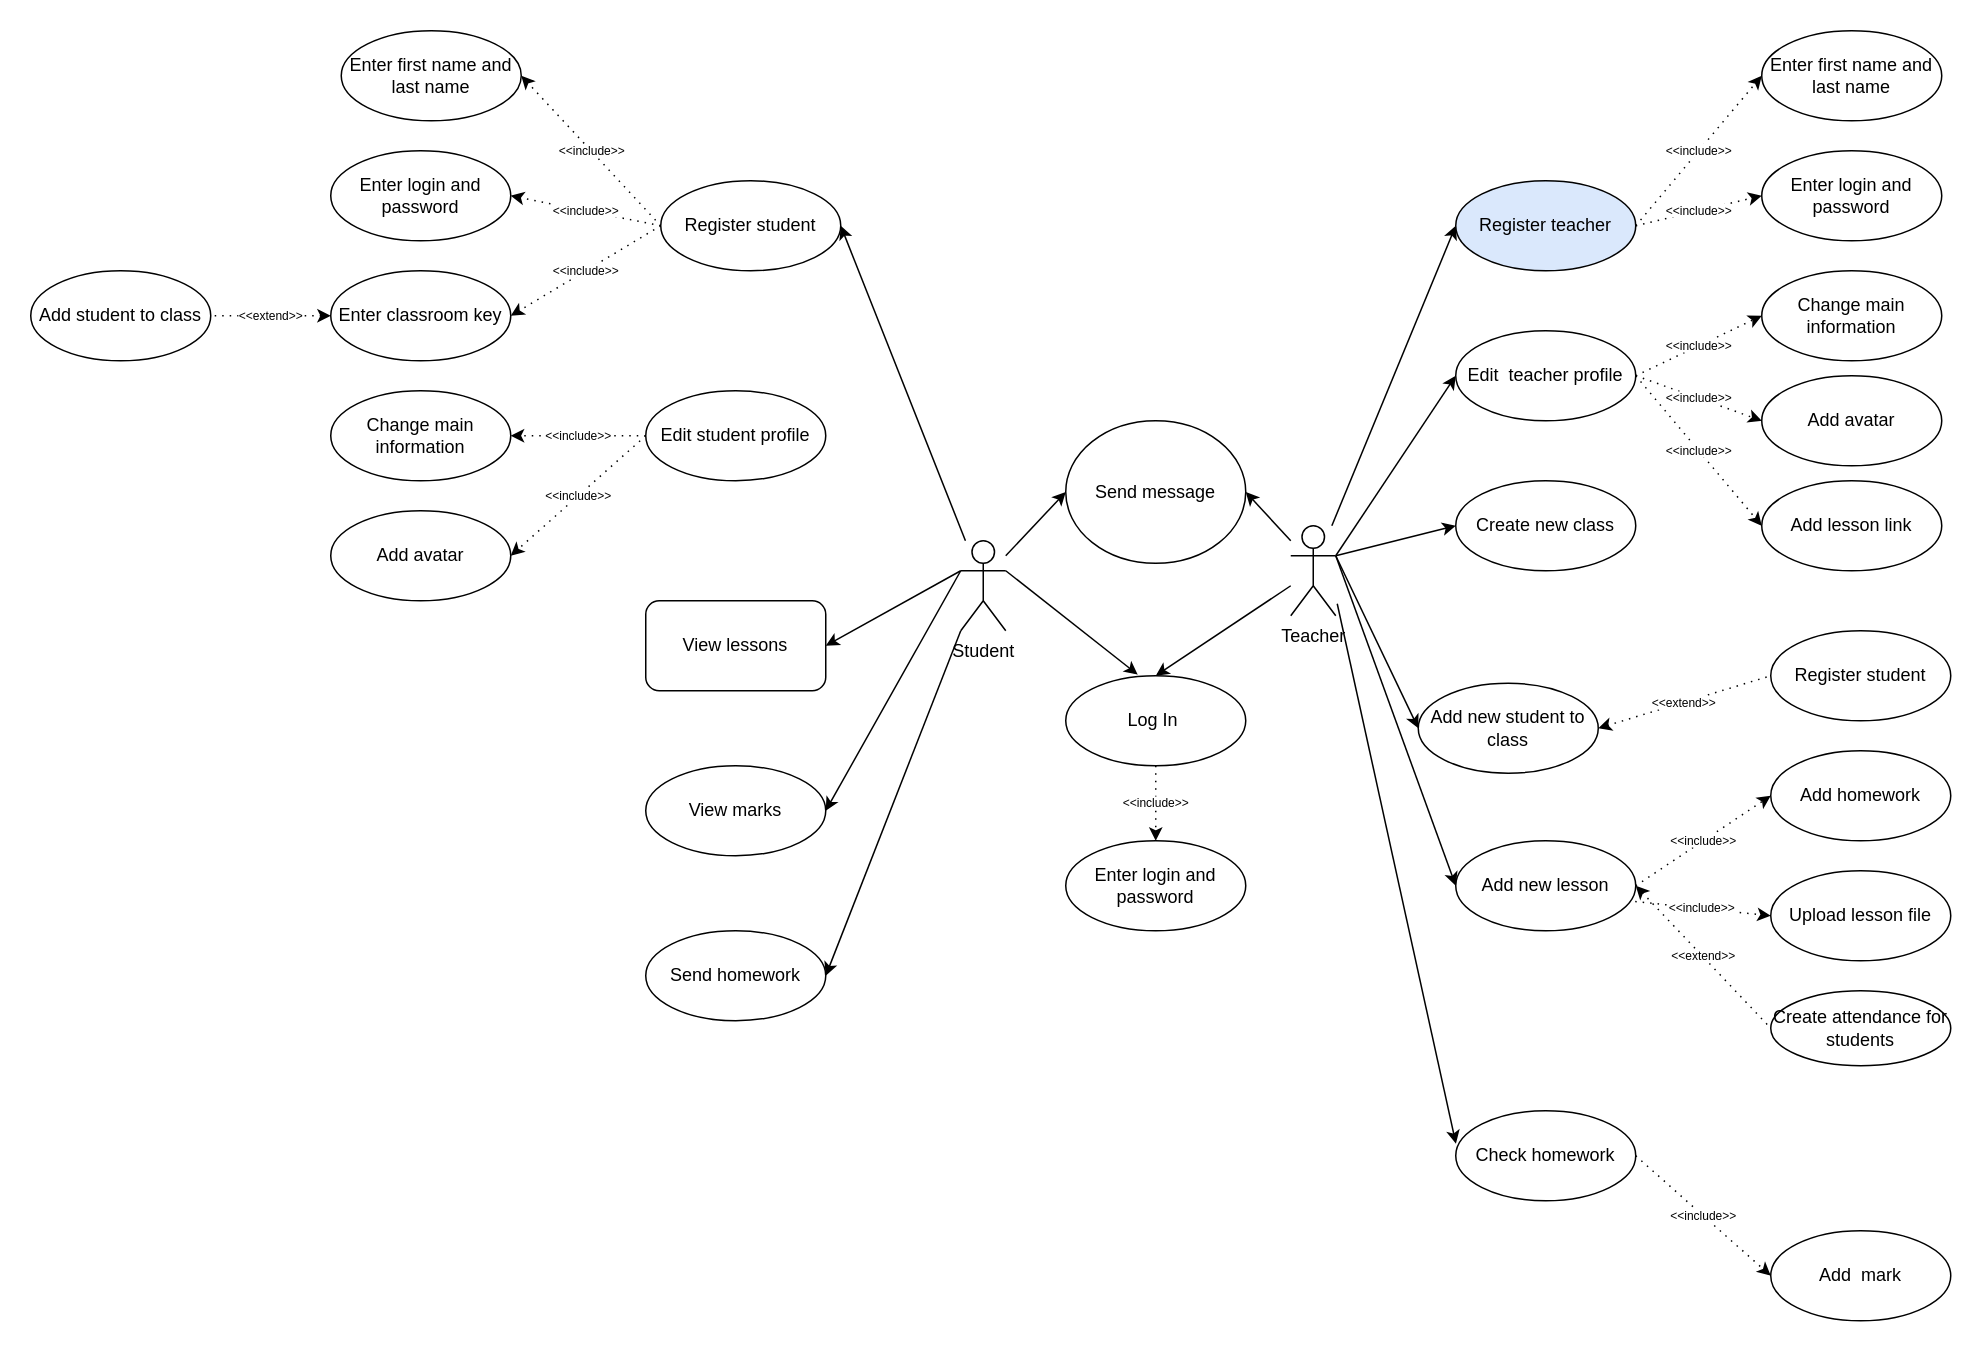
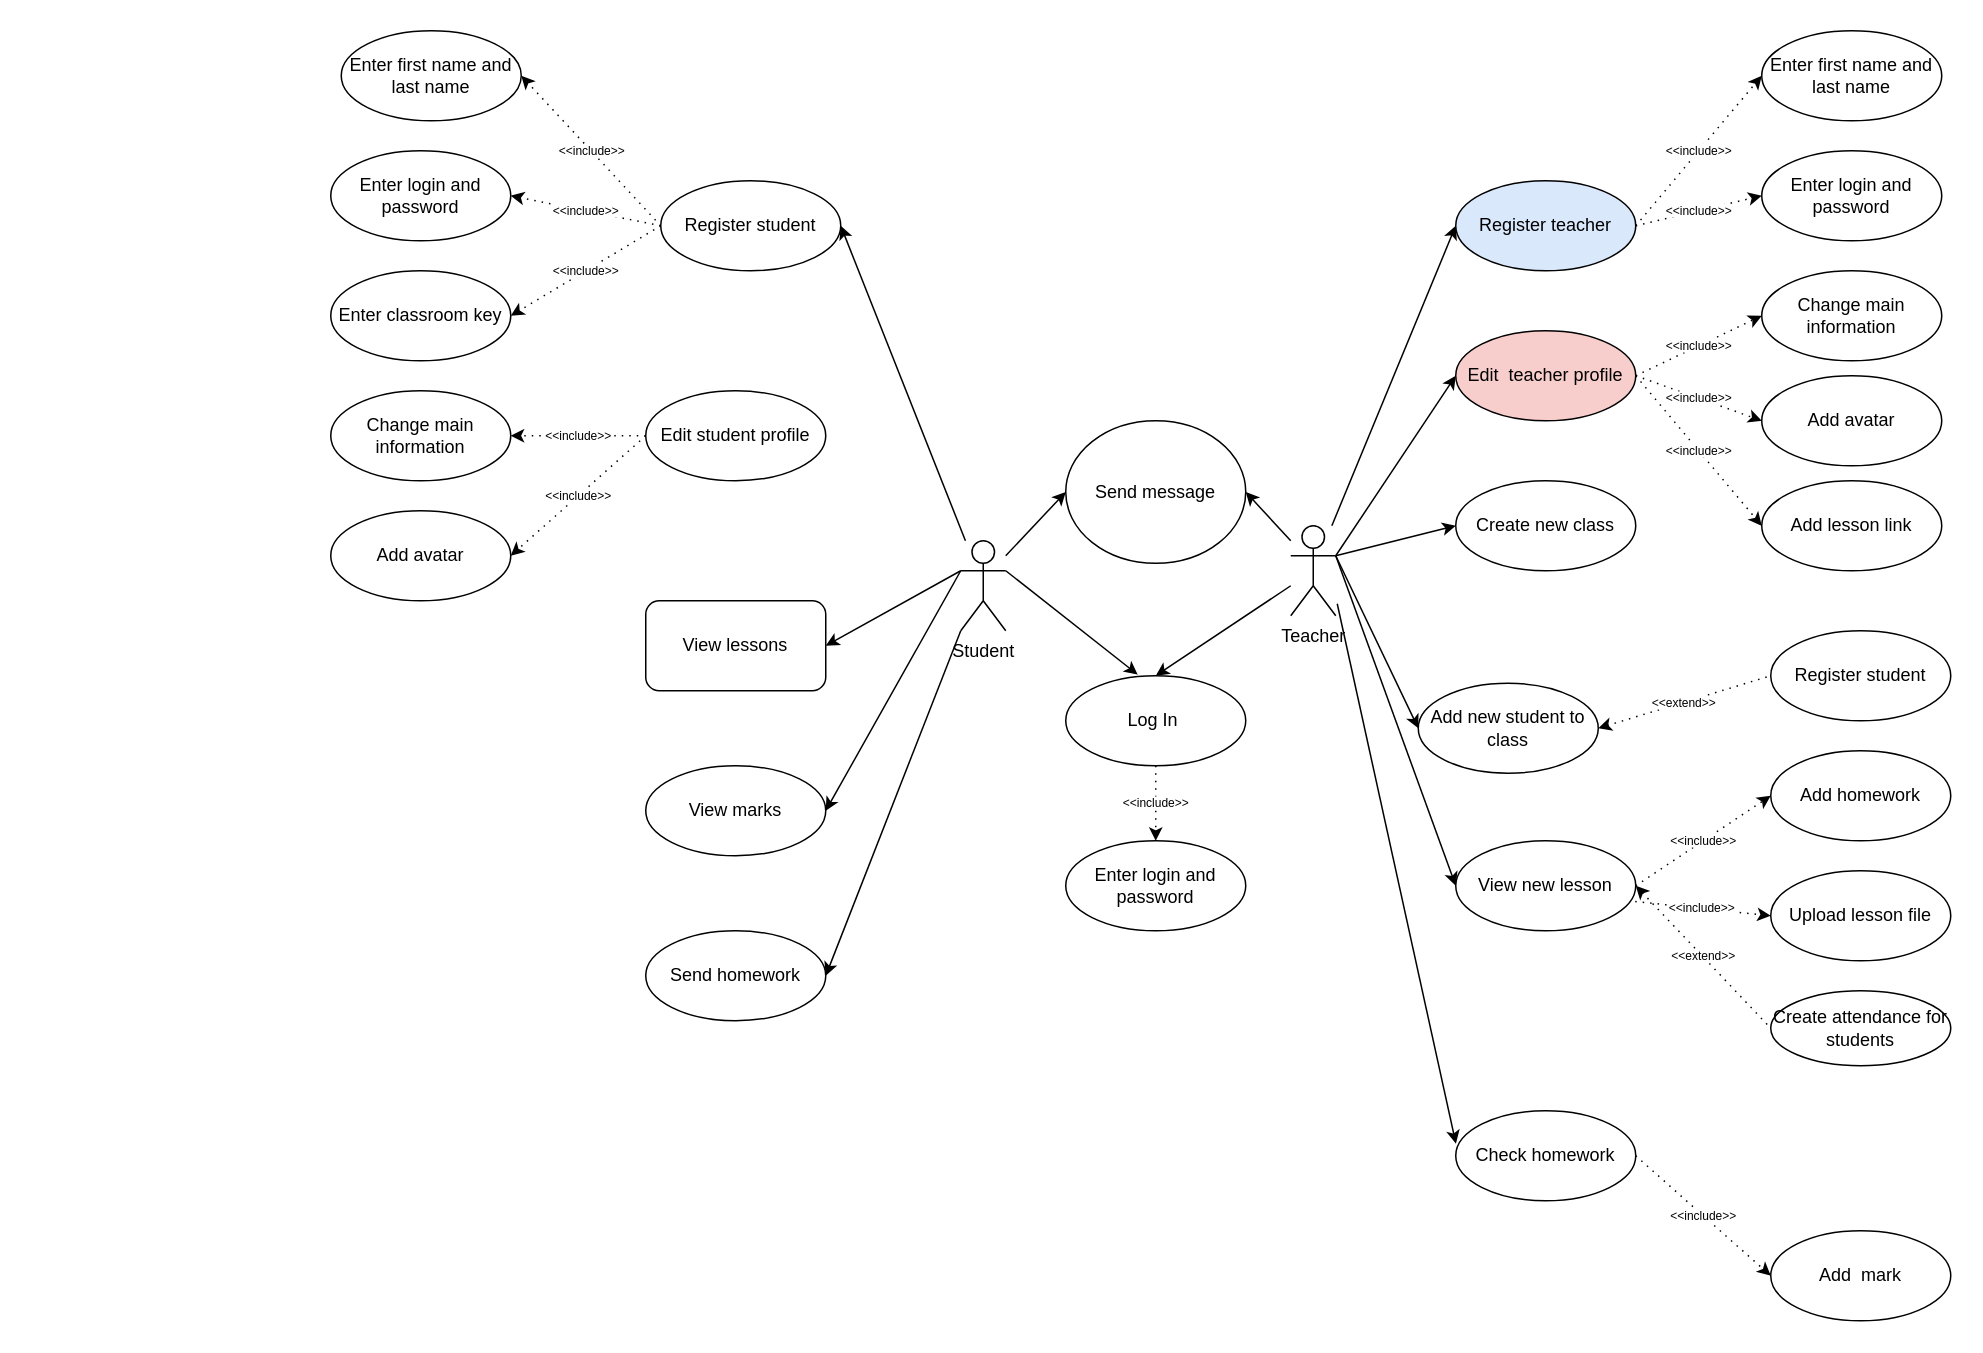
node "Add student to class": removed
edge "Add student to class" -> "Enter classroom key": removed, label "<<extend>>"
node "Edit teacher profile": fillcolor #ffffff -> #f8cecc
node "Add new lesson": label "Add new lesson" -> "View new lesson"
